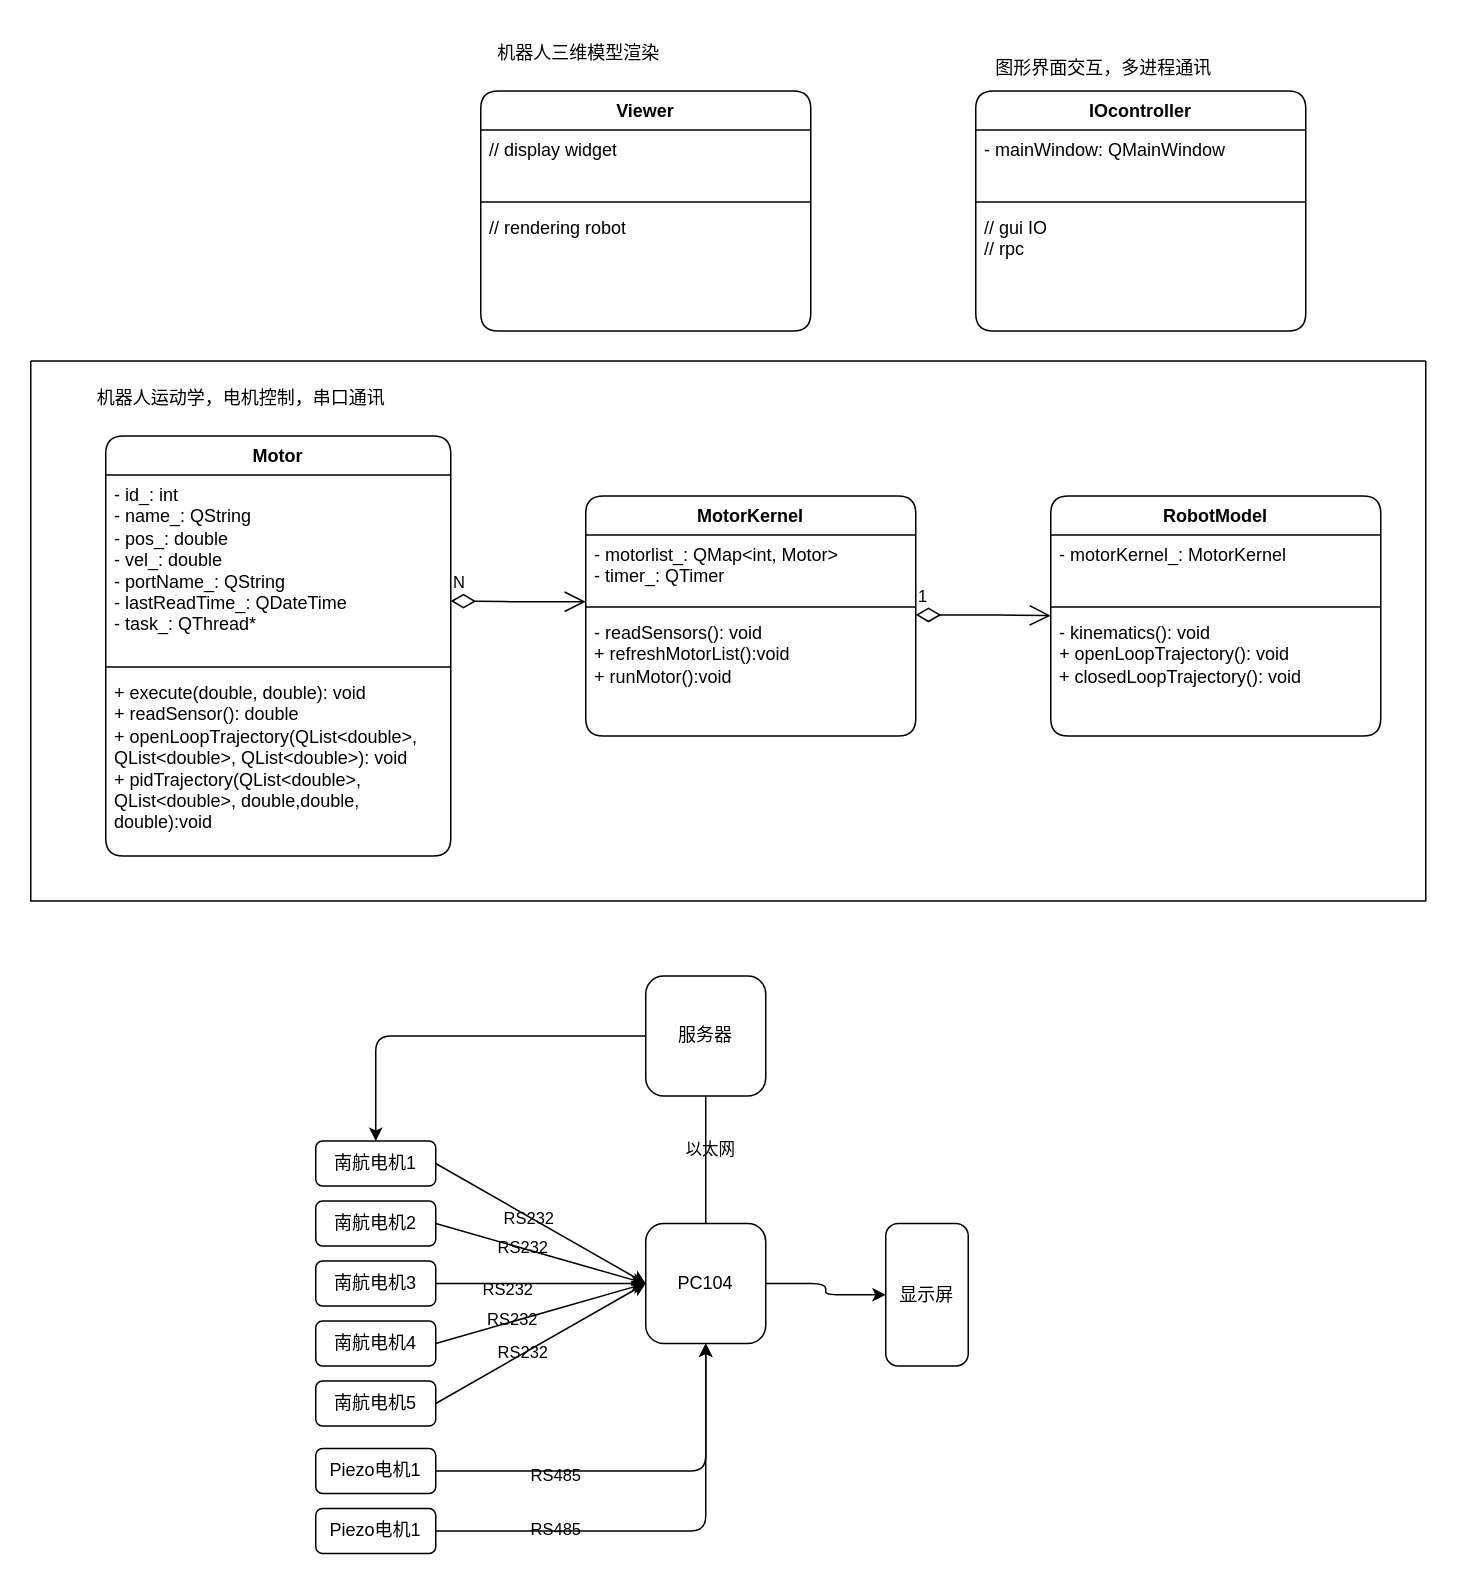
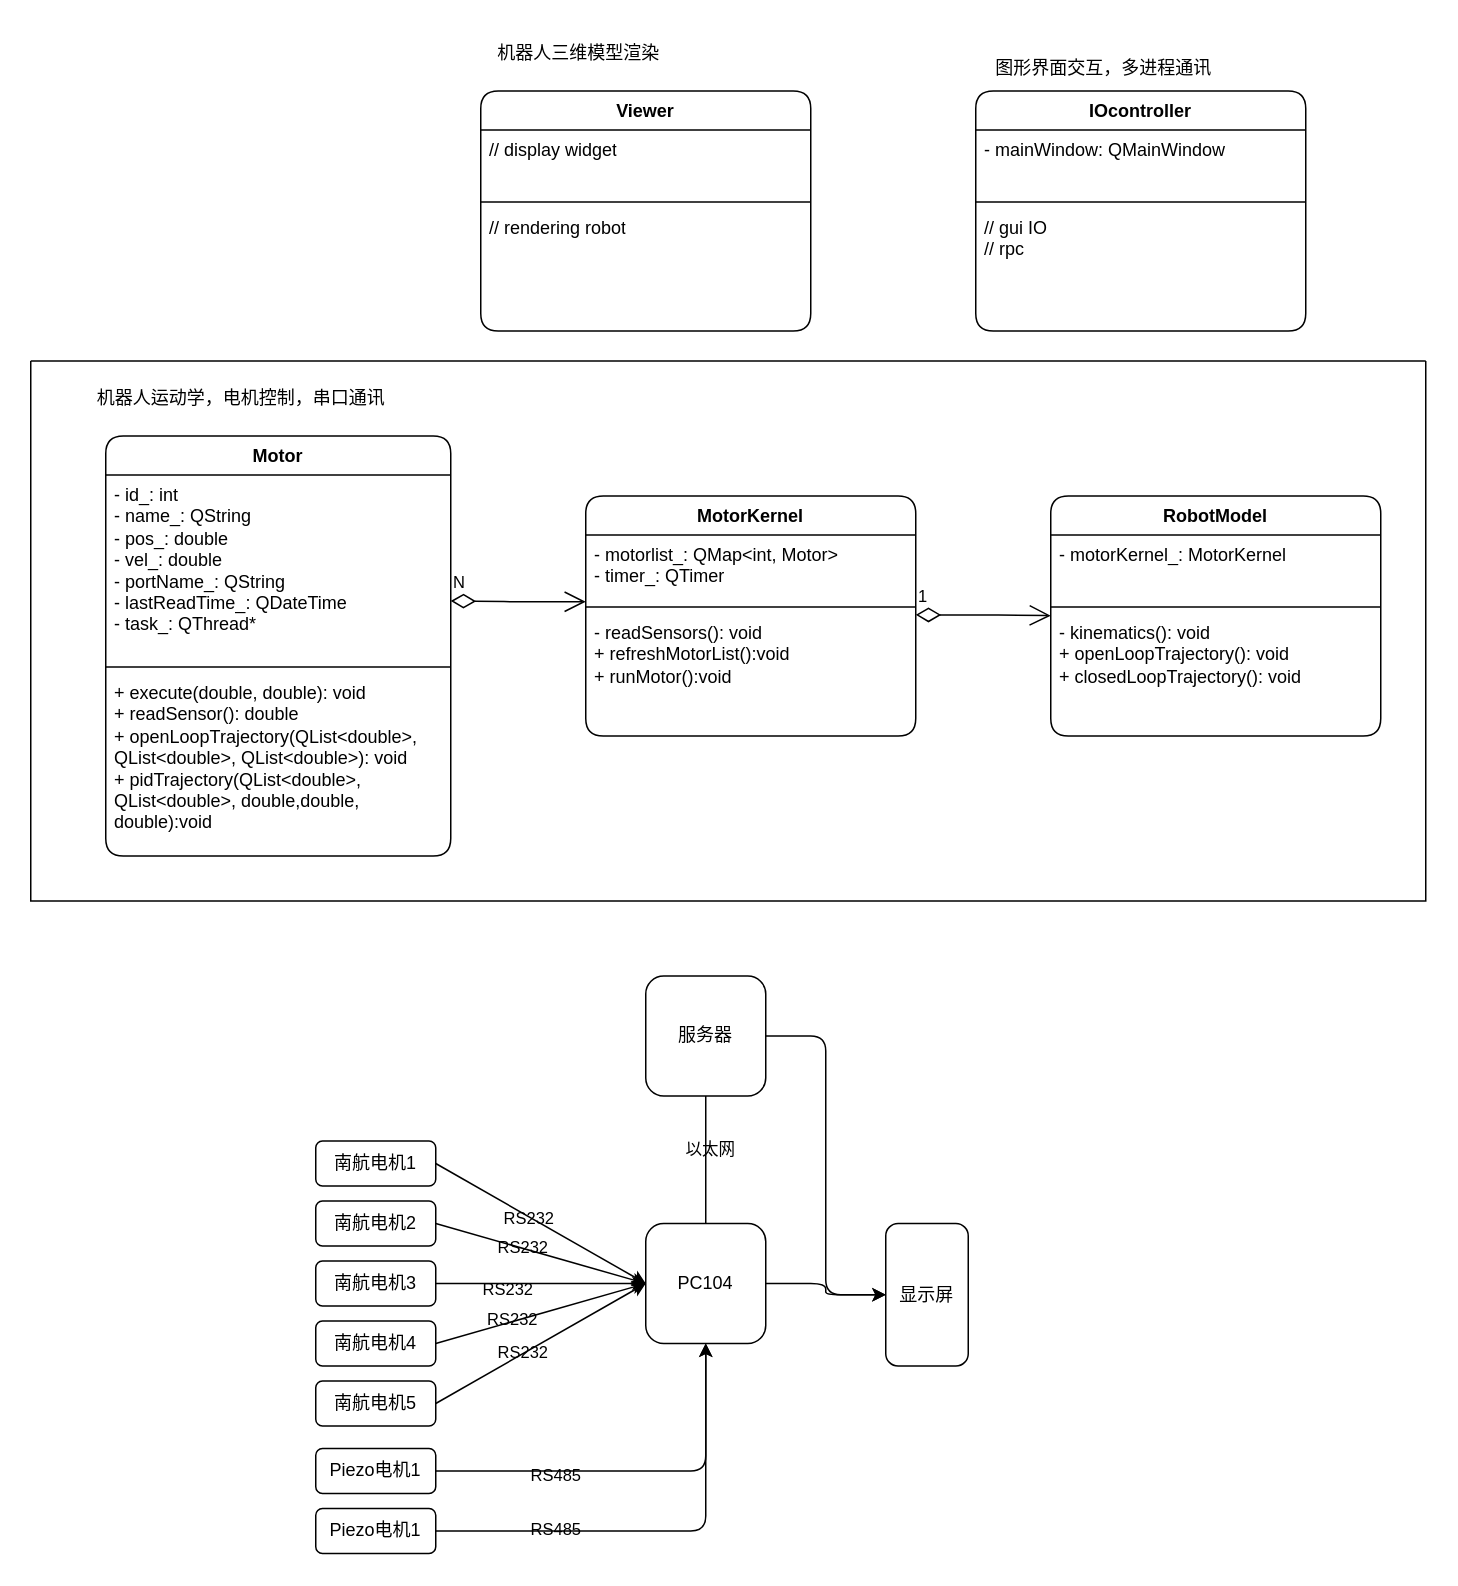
edge "服务器" -> "南航电机1": now "服务器" -> "显示屏"
